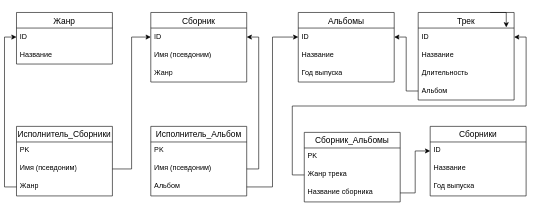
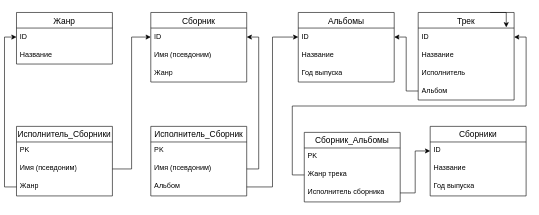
node "Длительность": label "Длительность" -> "Исполнитель"
node "Исполнитель_Альбом": label "Исполнитель_Альбом" -> "Исполнитель_Сборник"
node "Название сборника": label "Название сборника" -> "Исполнитель сборника"
